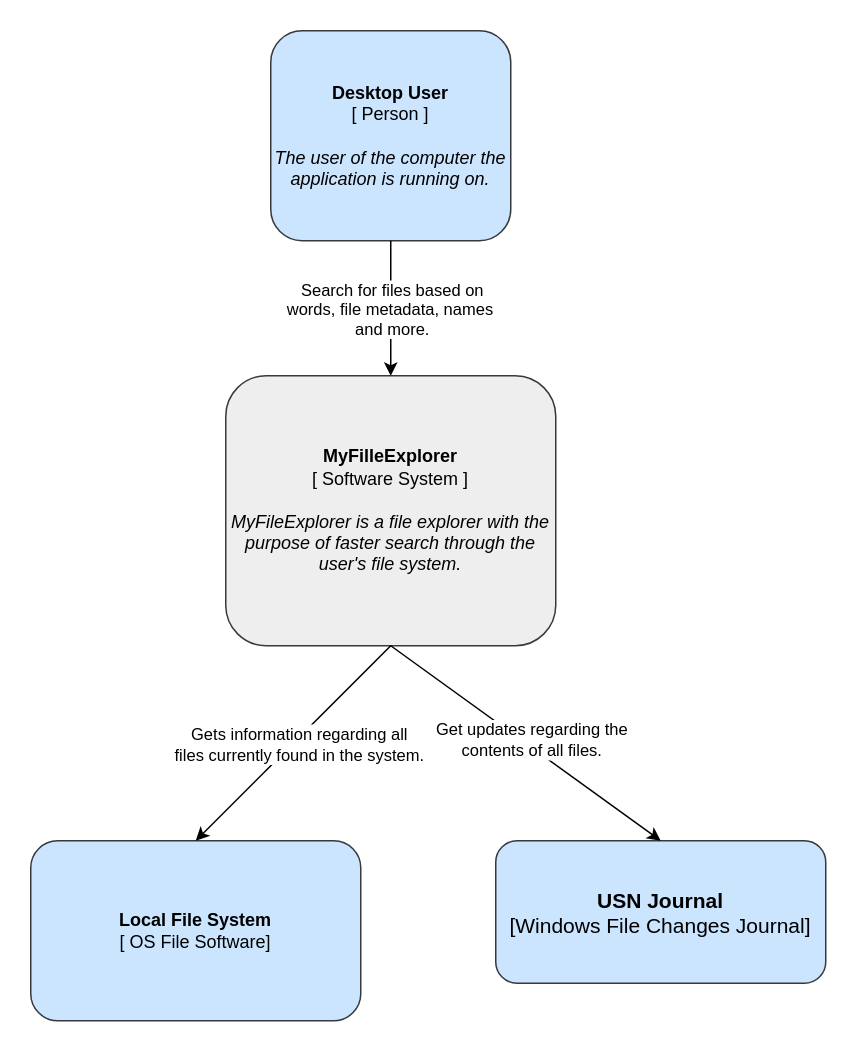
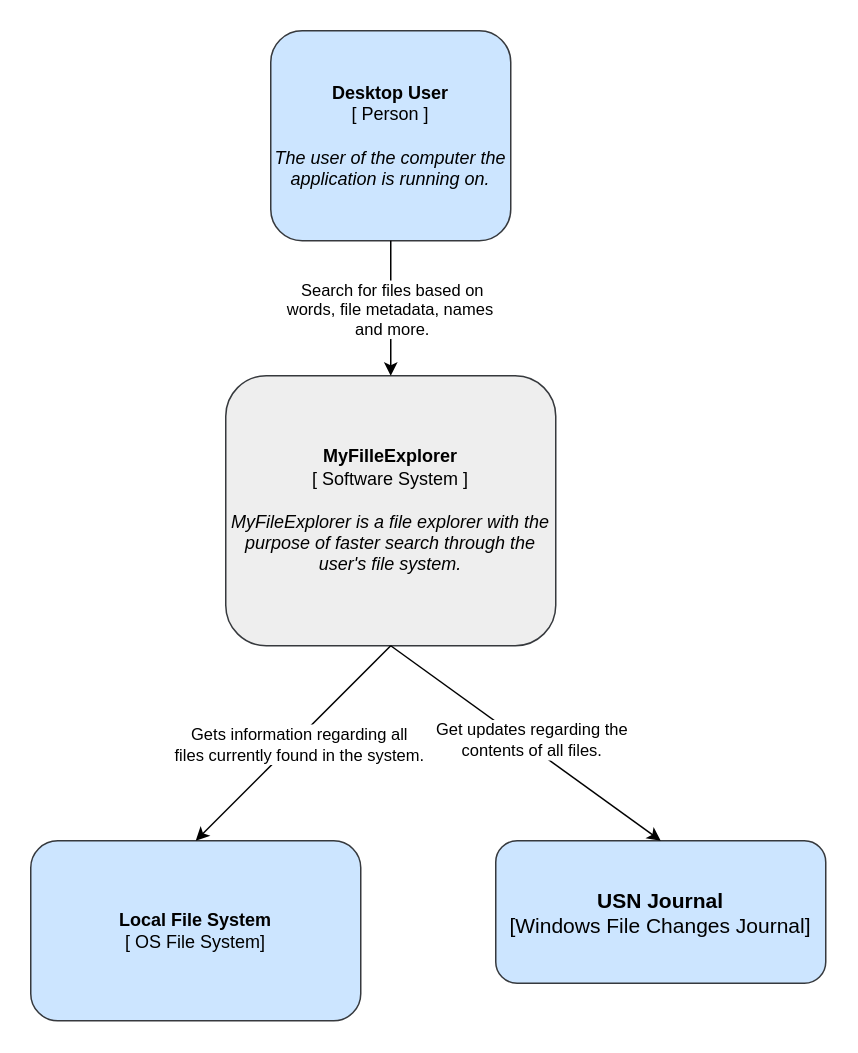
node "Local File System [ OS File Software]": label "Local File System [ OS File Software]" -> "Local File System [ OS File System]"
